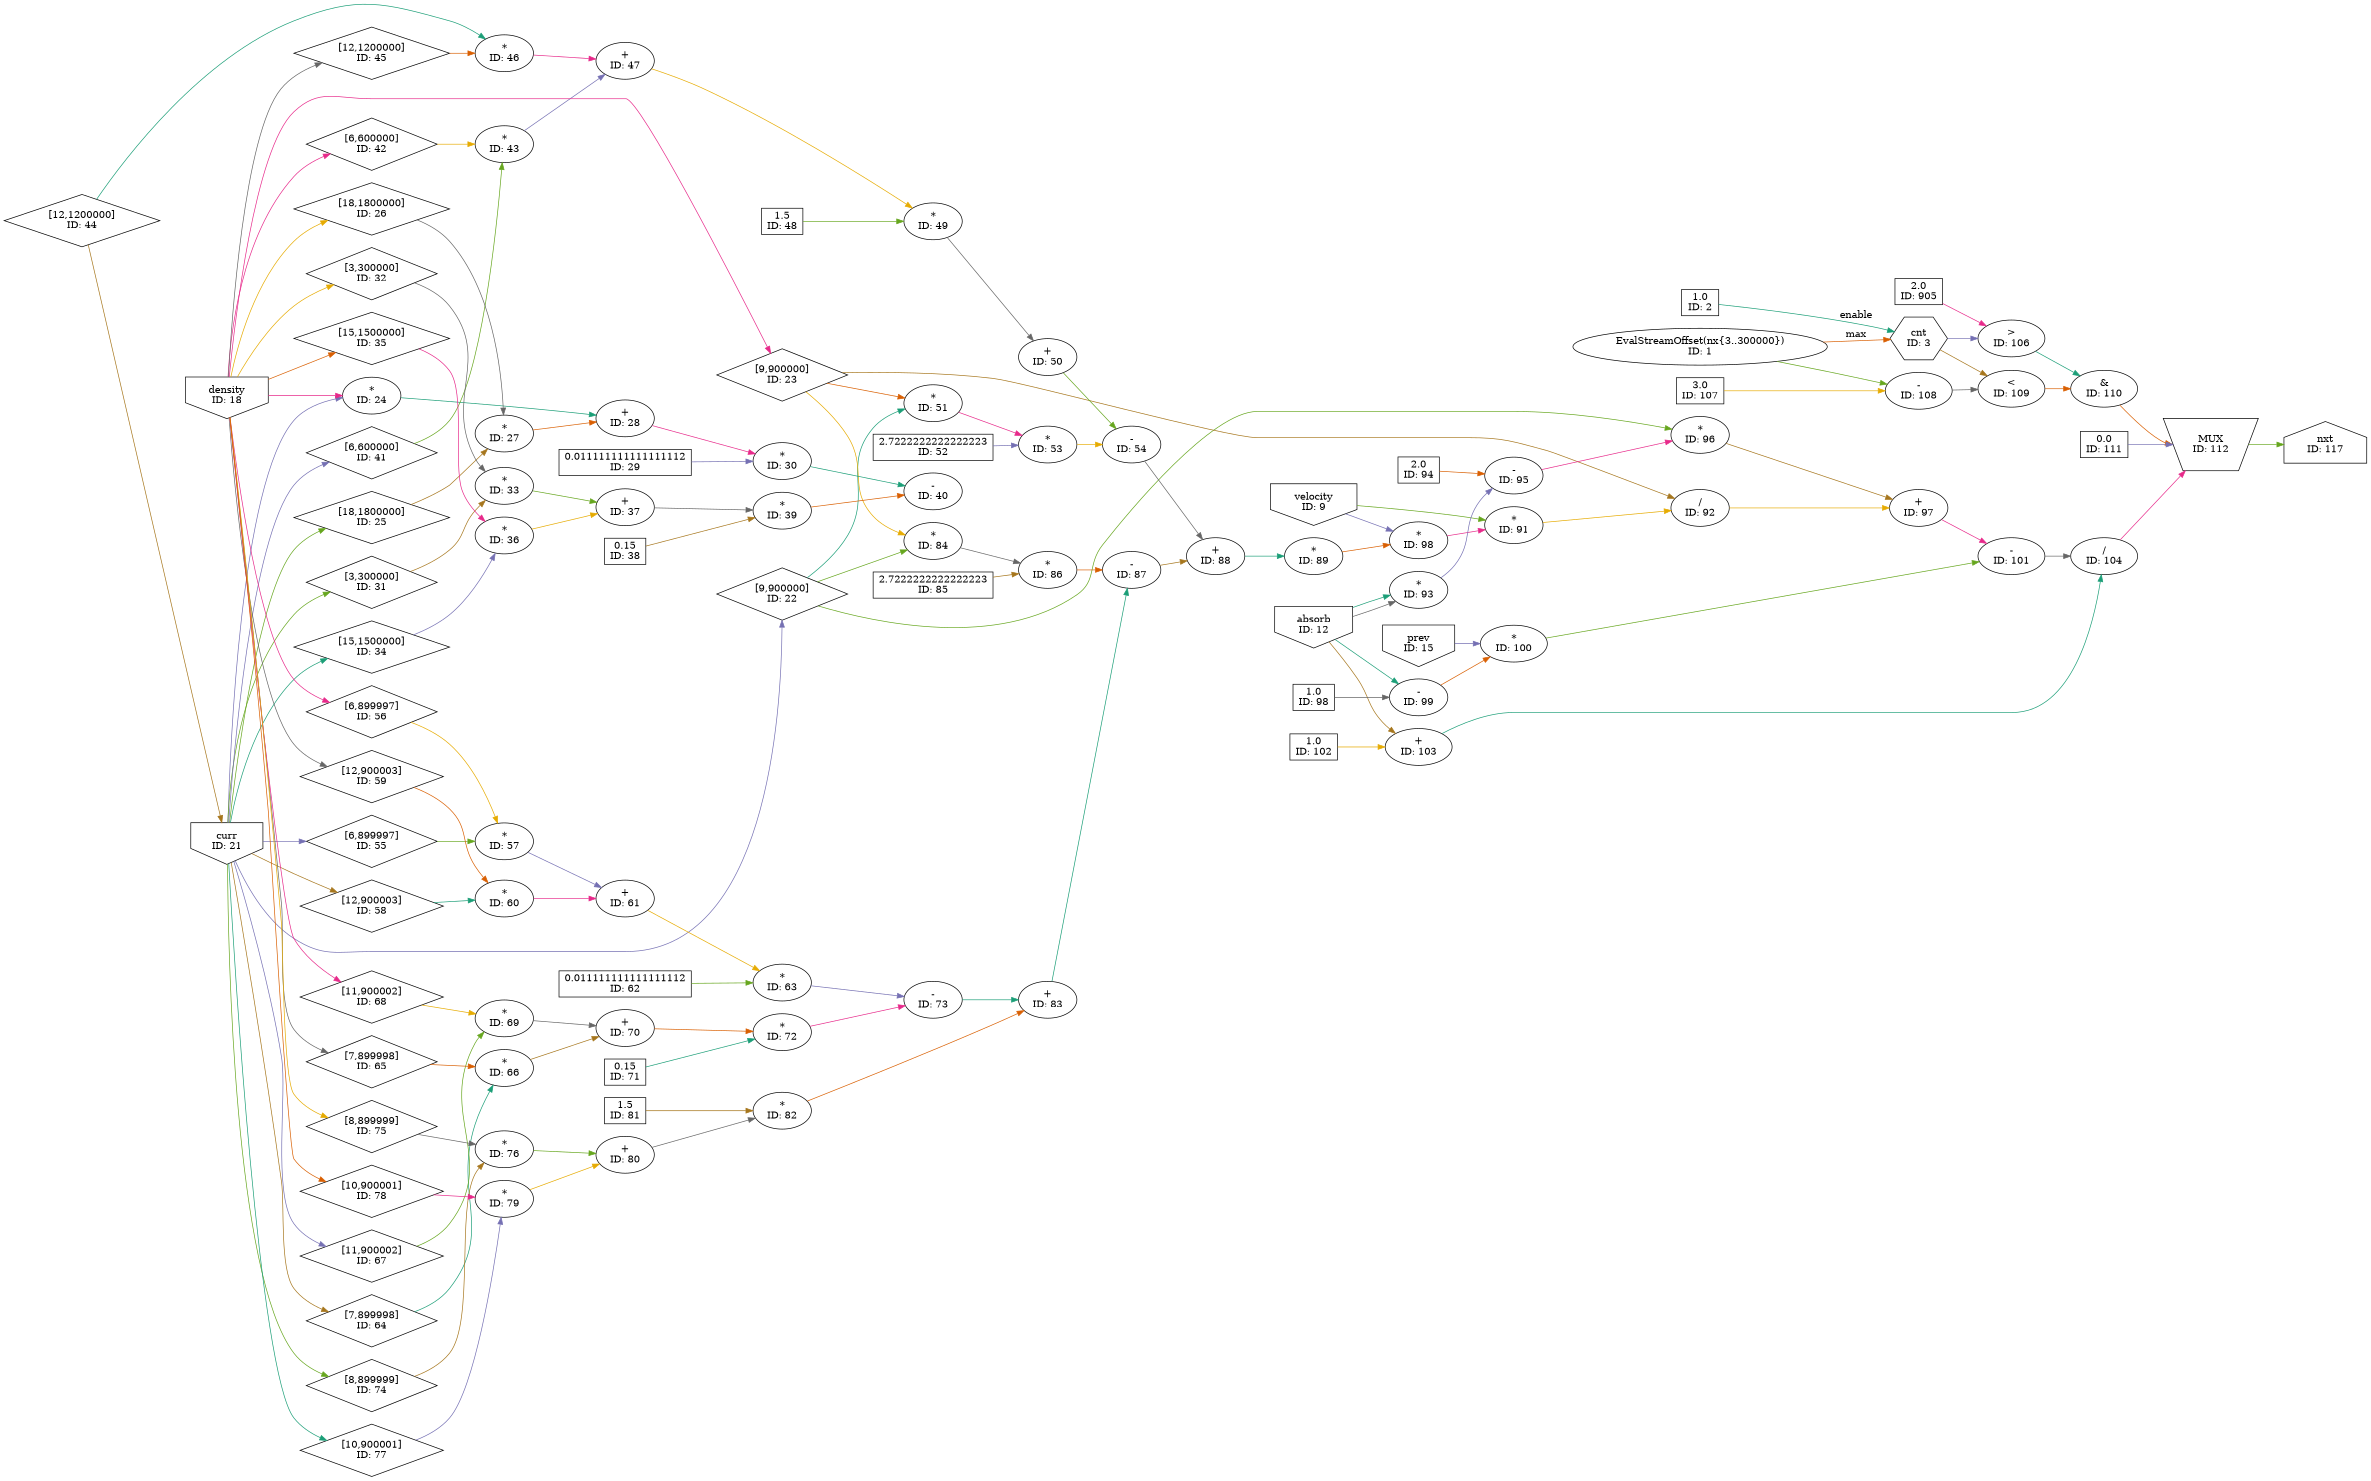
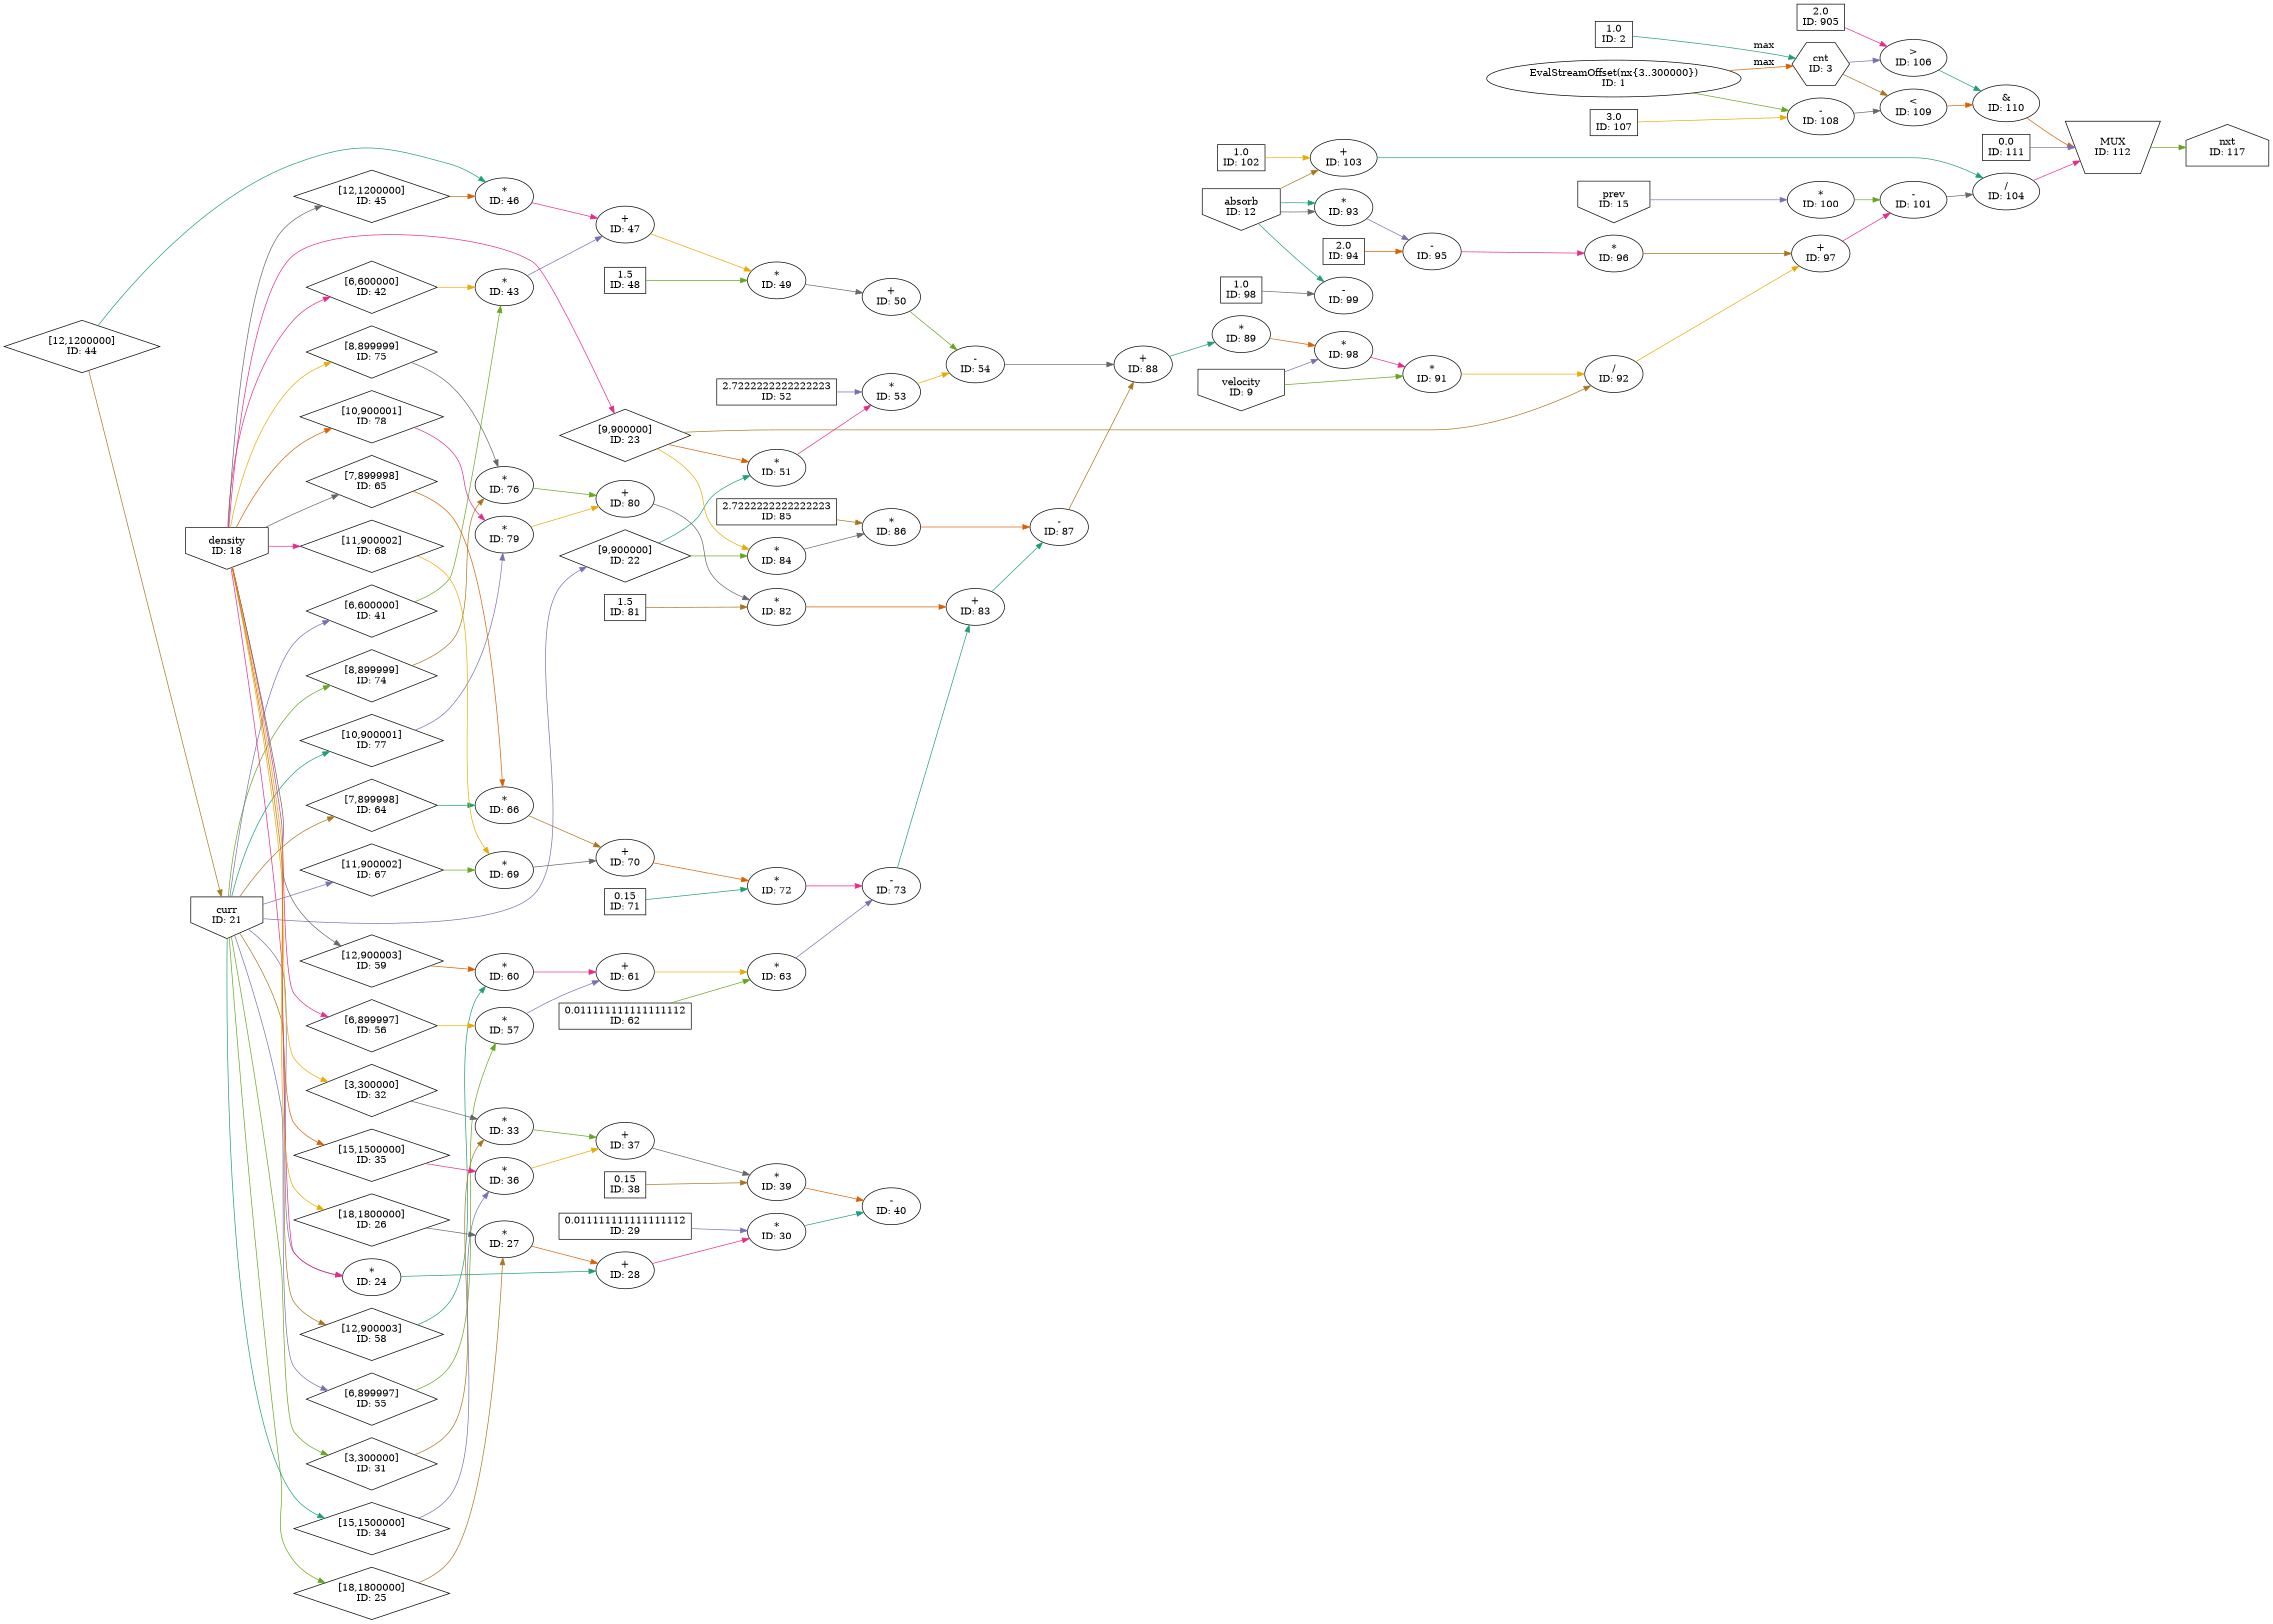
edge "1.0 ID: 2" -> "cnt ID: 3": label "enable" -> "max"
edge "[9,900000] ID: 22" -> "* ID: 96": removed
edge "- ID: 99" -> "* ID: 100": removed
